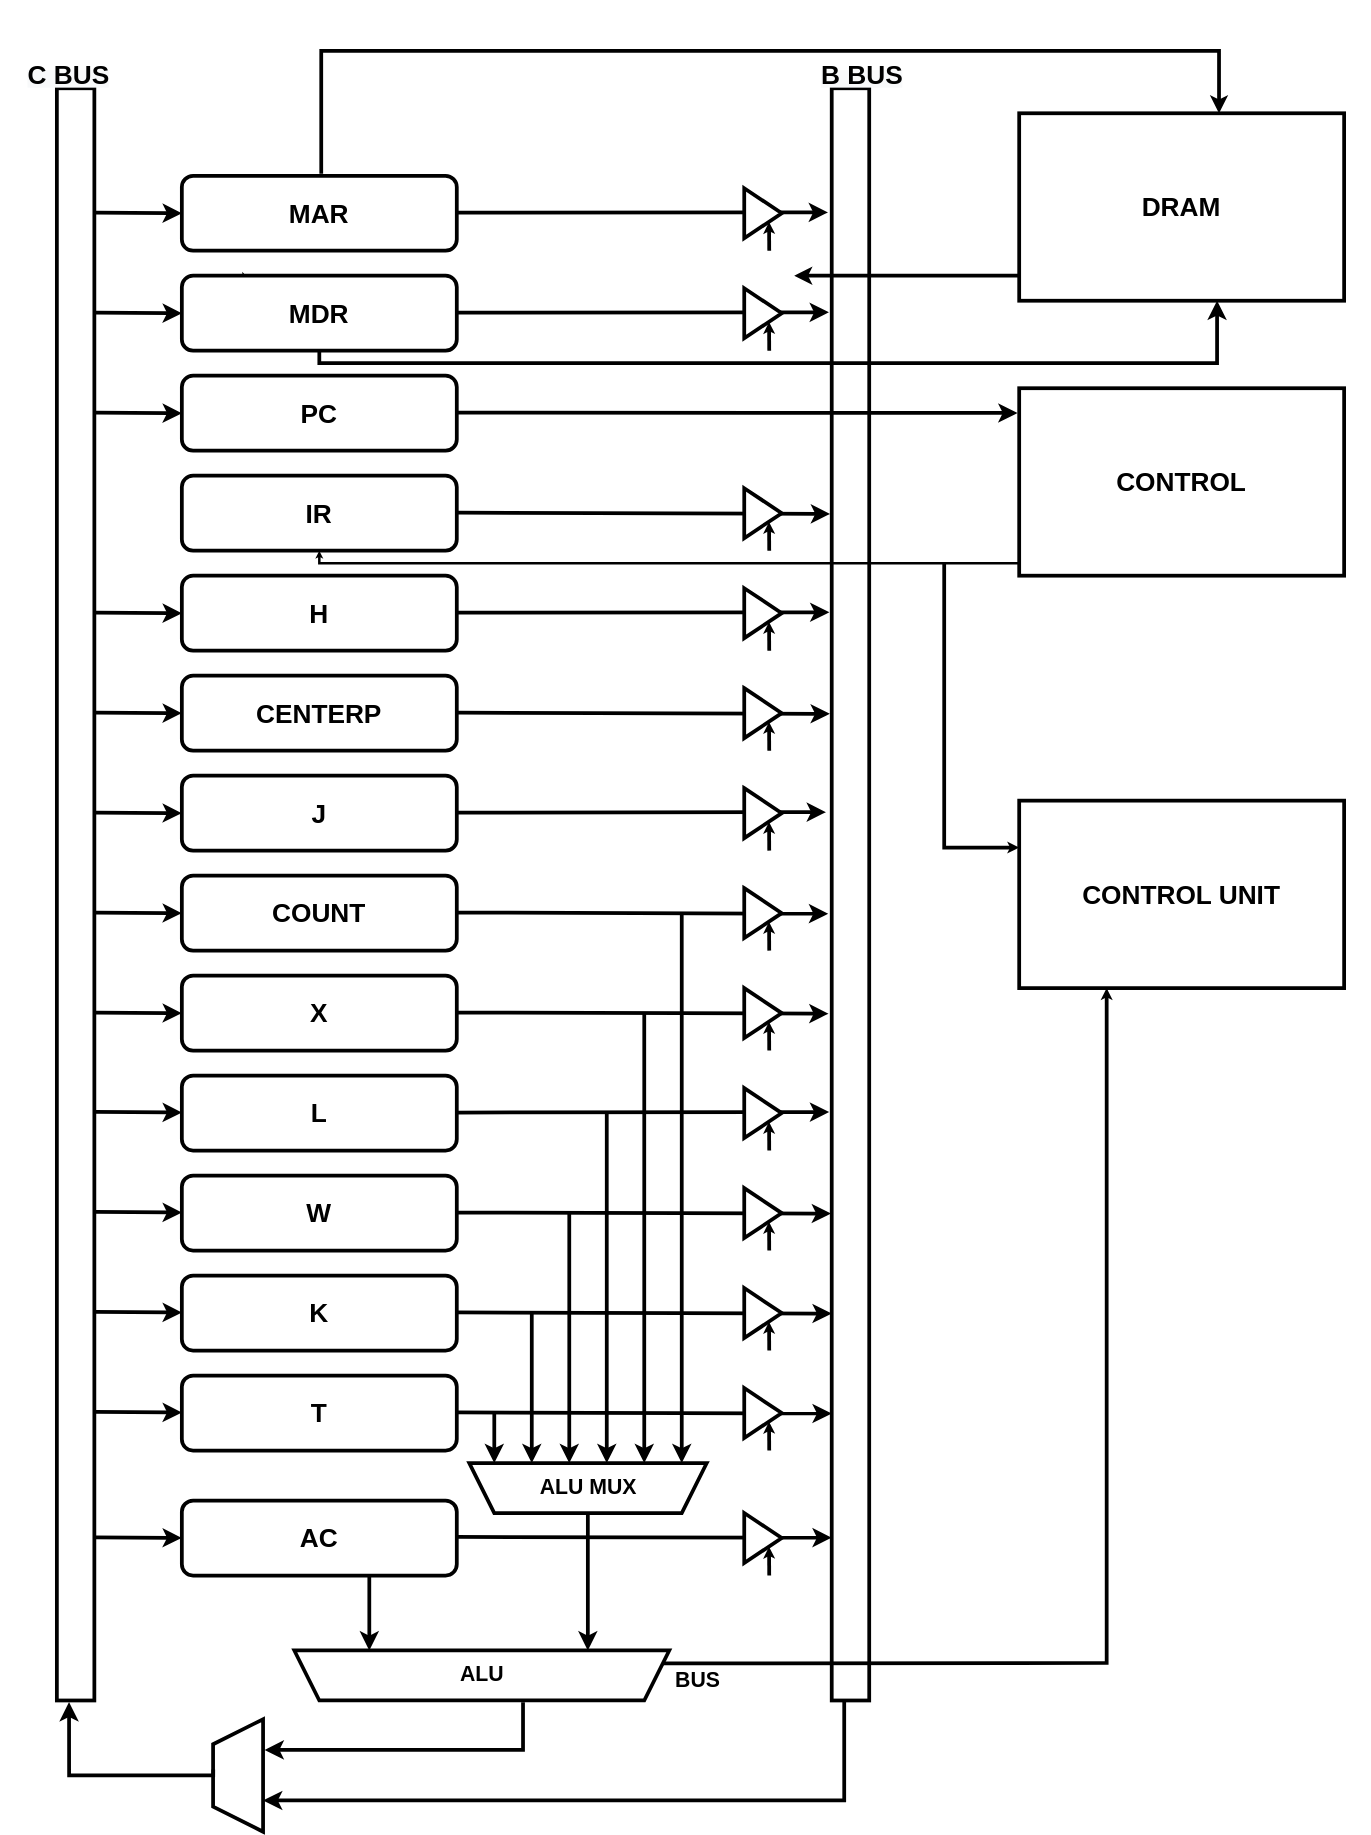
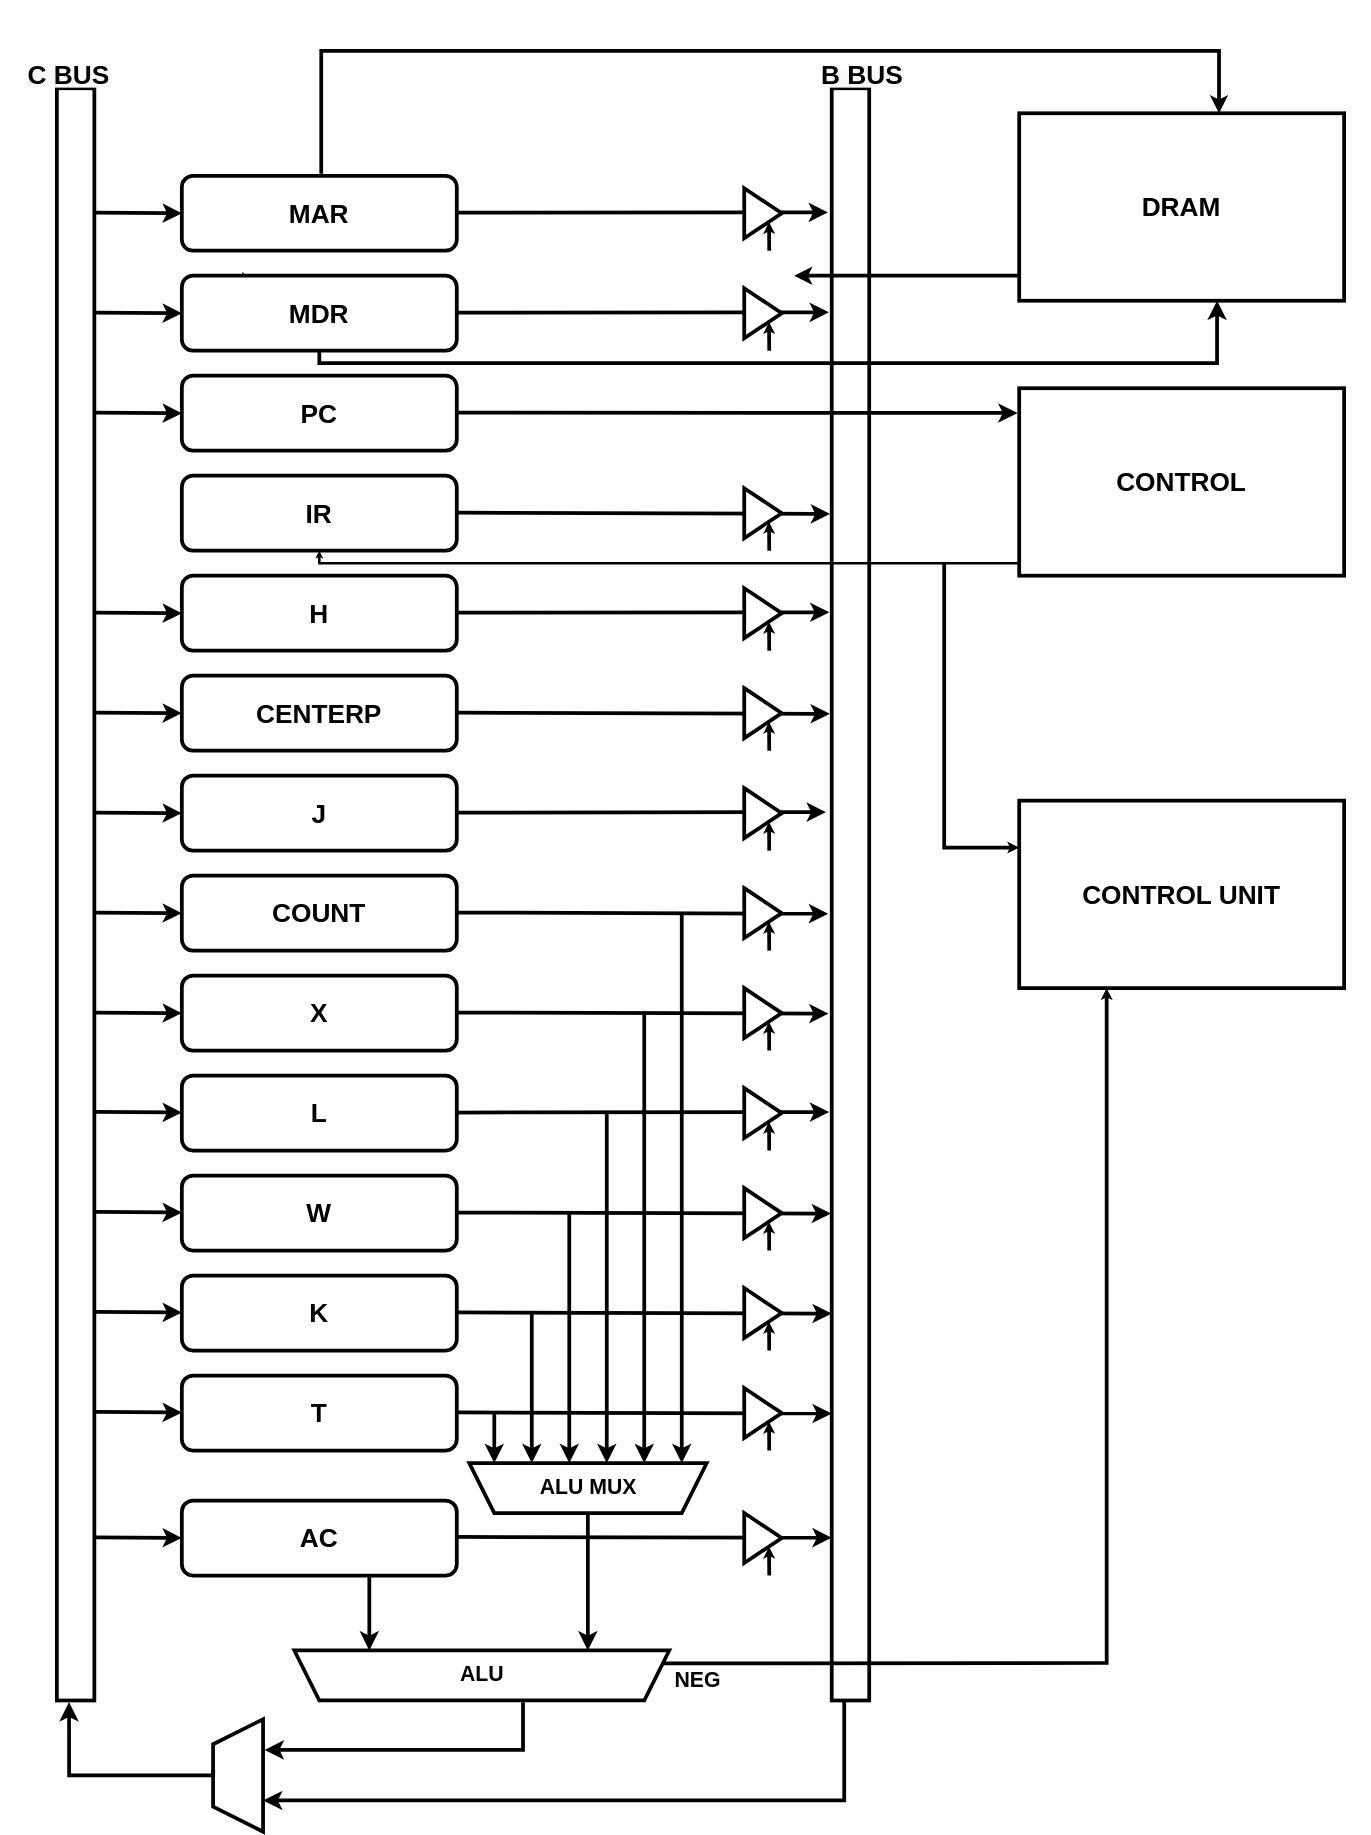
node "BUS": label "BUS" -> "NEG"
